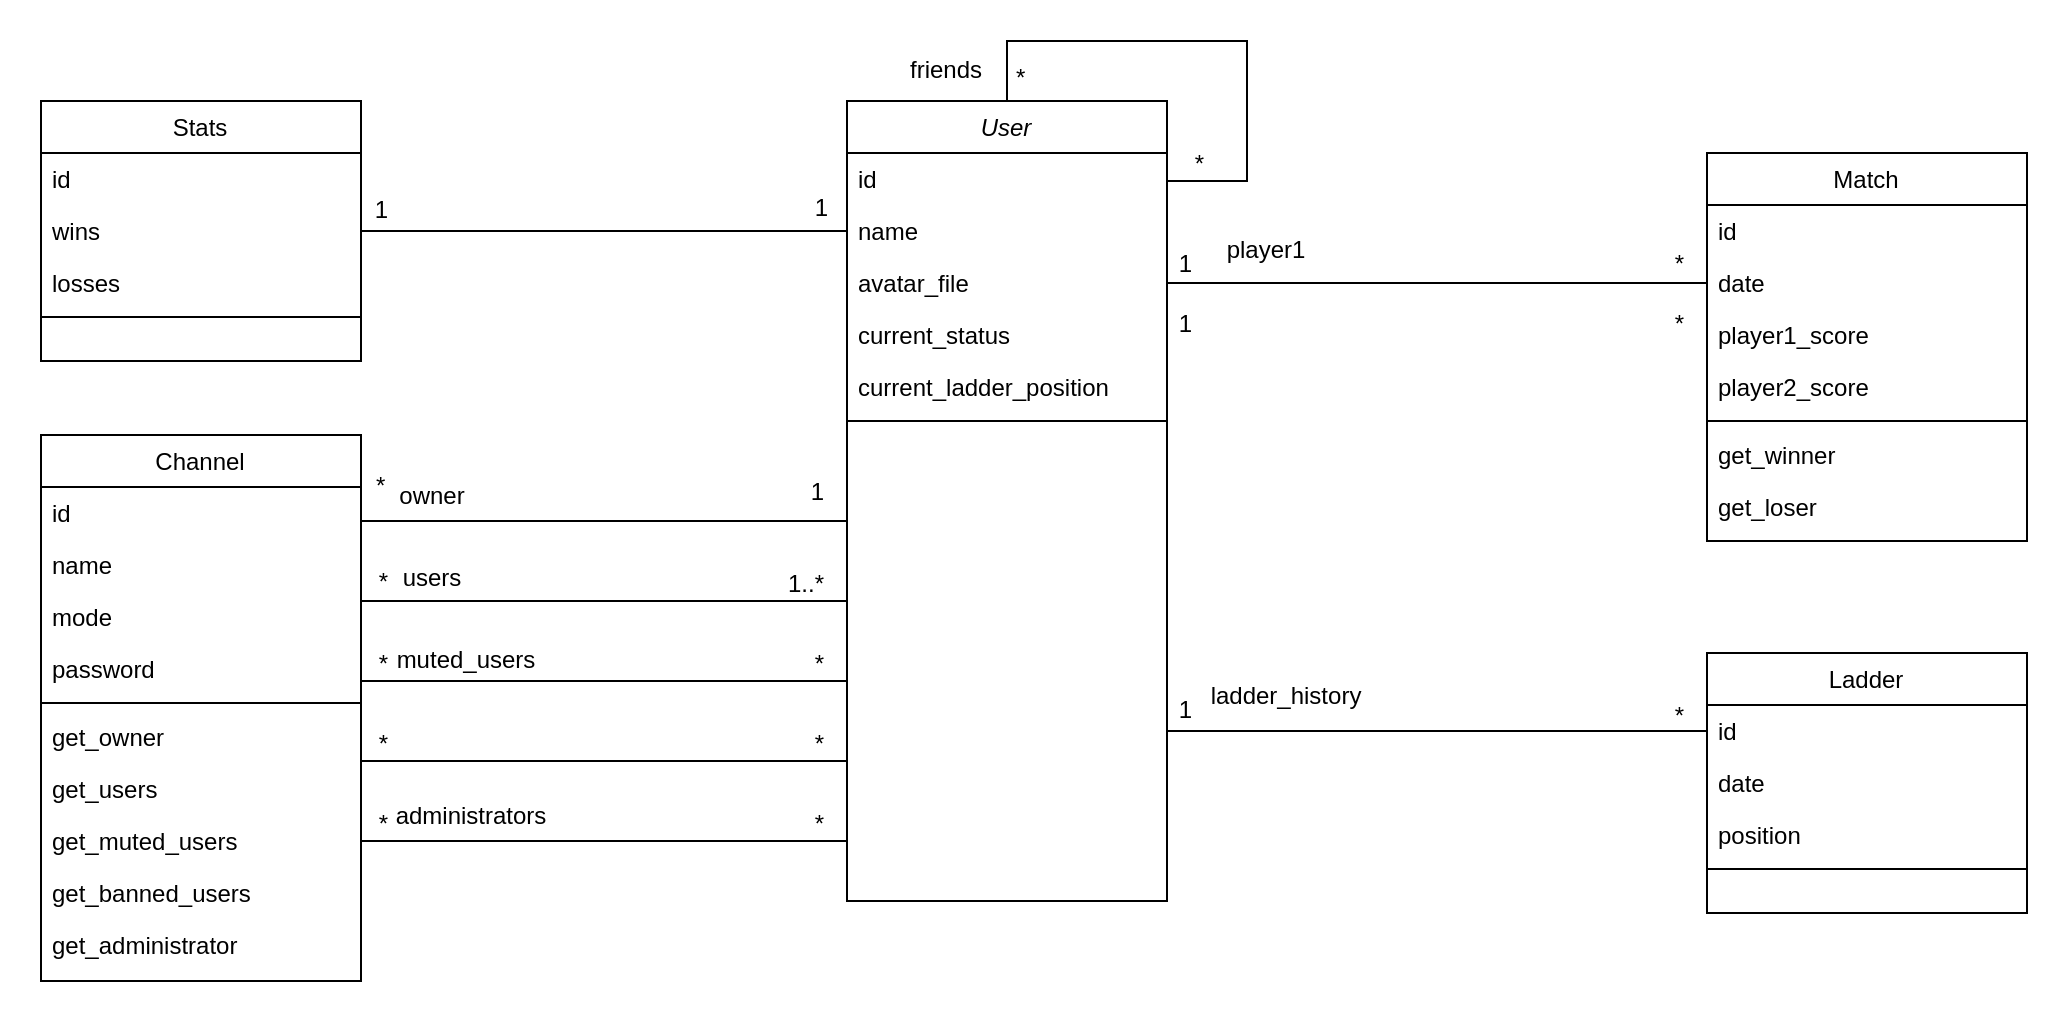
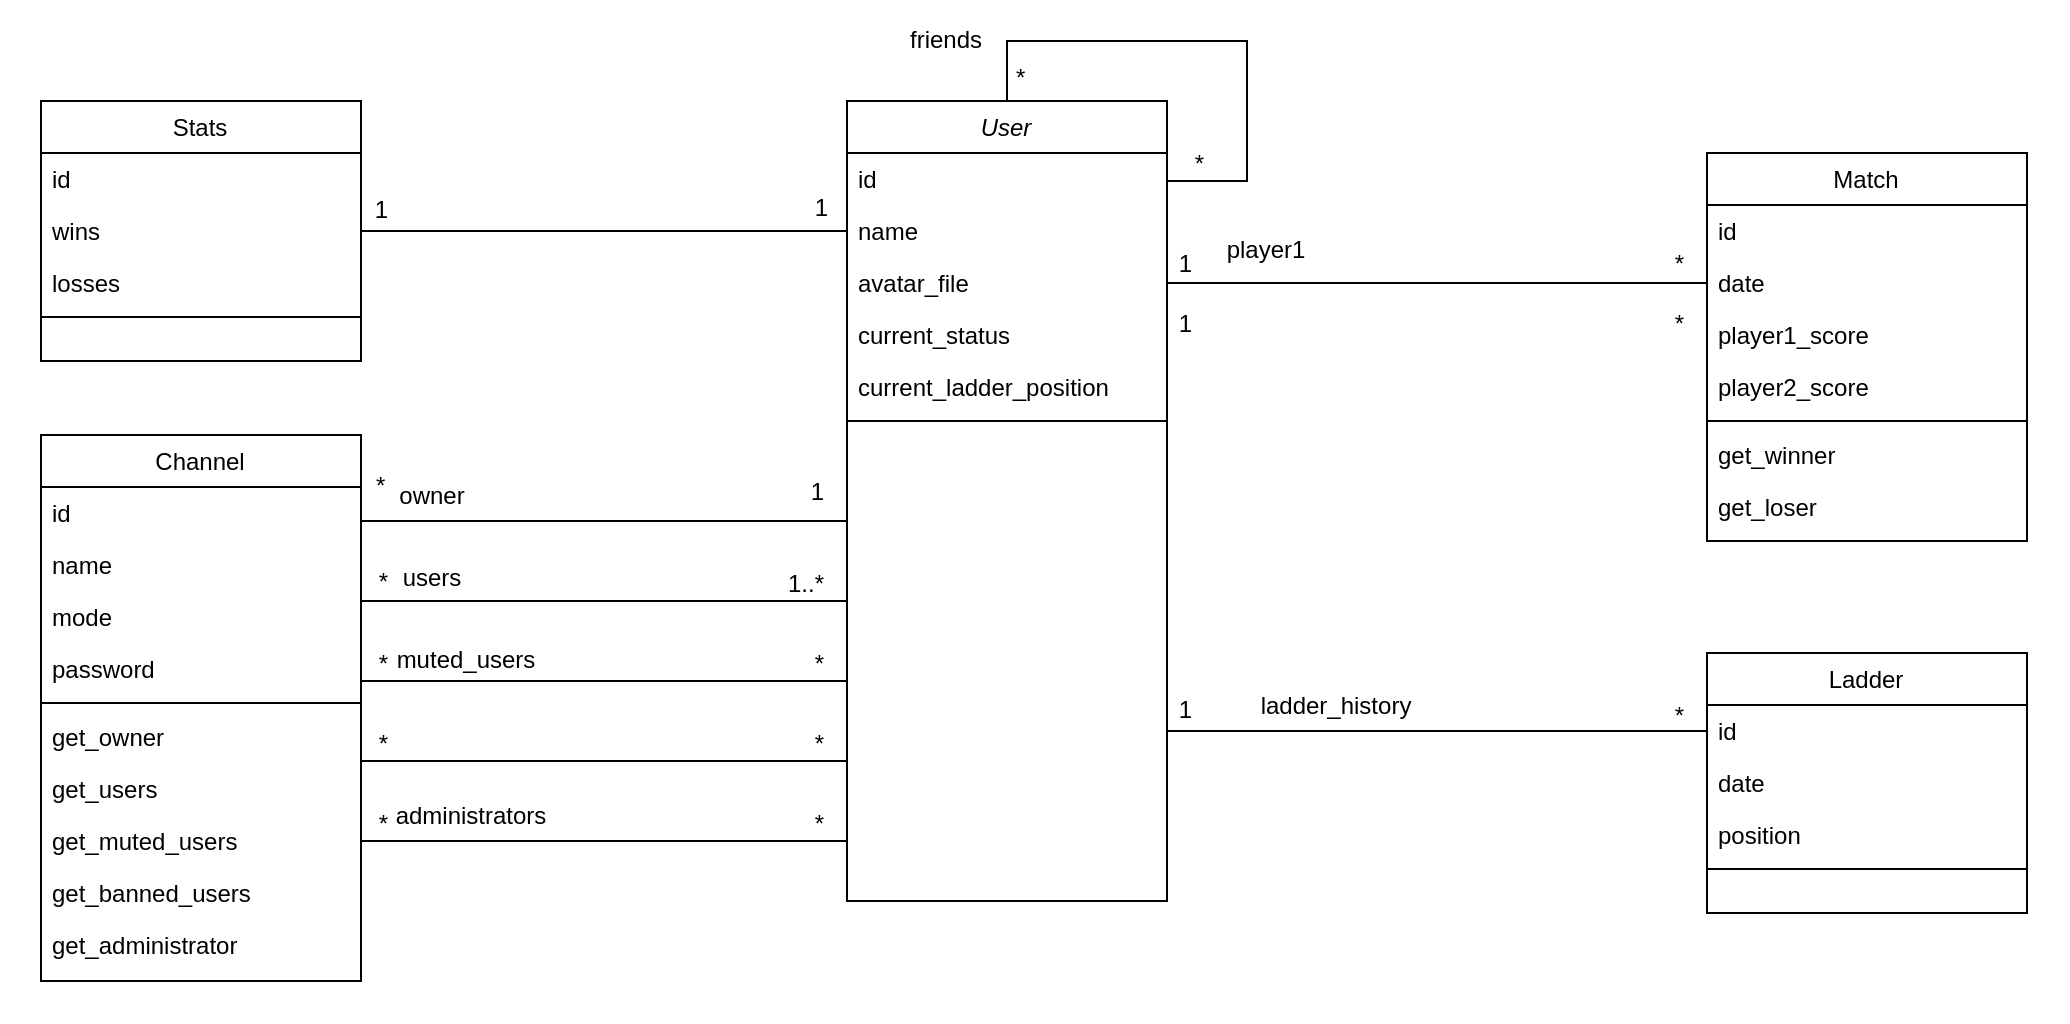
node "friends": moved (947, 71) -> (947, 41)
node "ladder_history": moved (1287, 697) -> (1337, 707)
